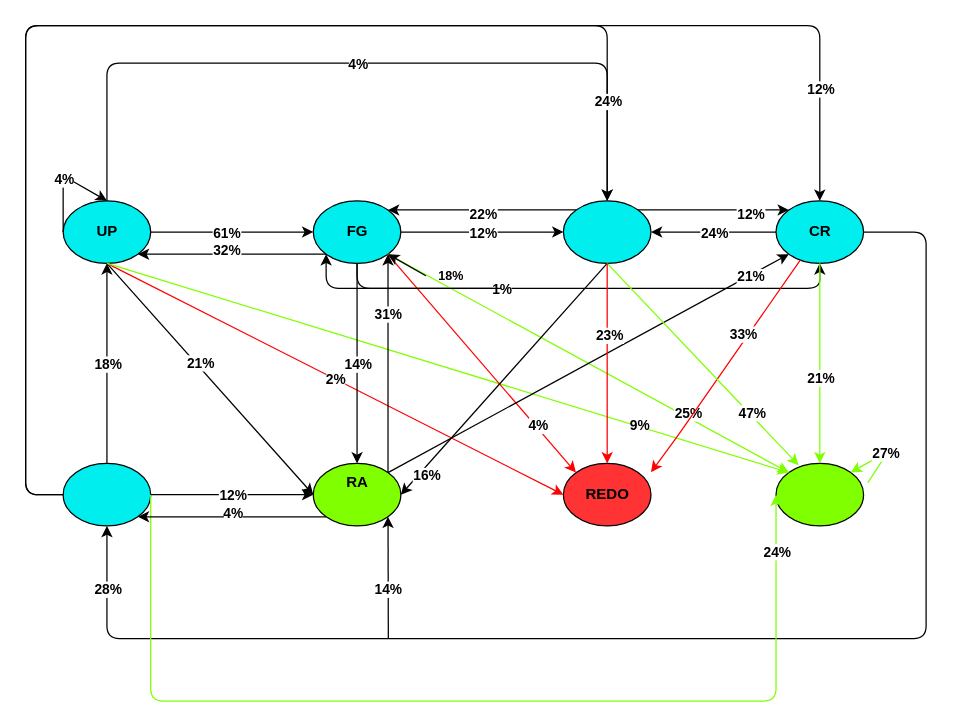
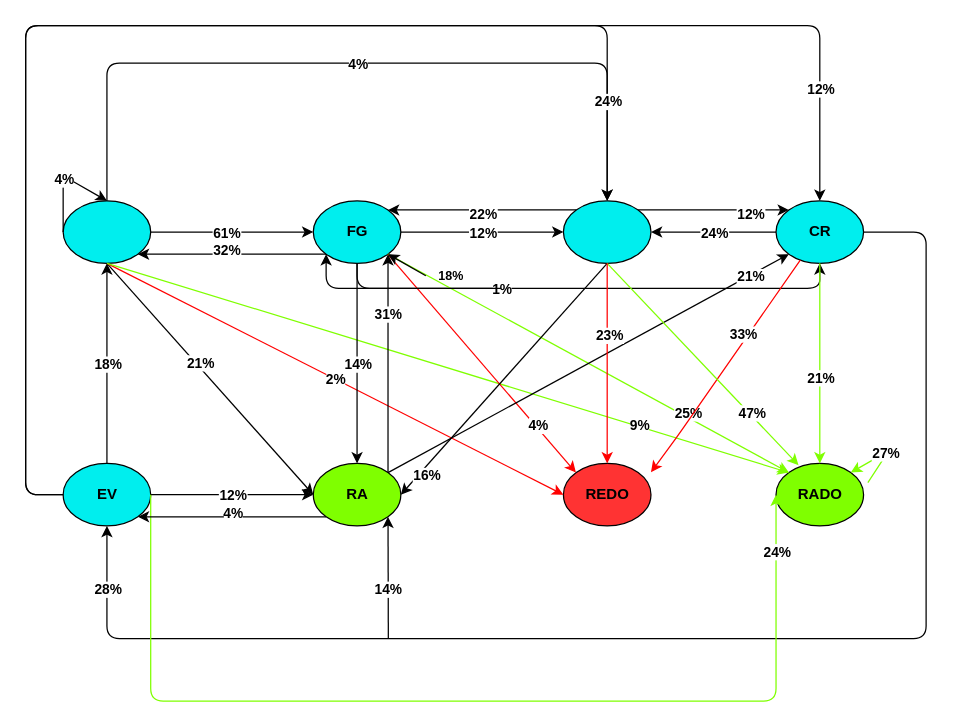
node "UP": removed
node "RA": moved (357, 482) -> (357, 494)
node "EV": added
node "RADO": added
